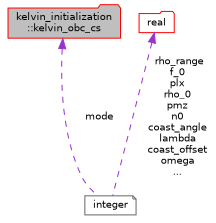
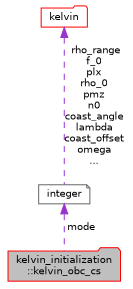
node "real": label "real" -> "kelvin"
edge "integer" -> "kelvin_initialization ::kelvin_obc_cs": reversed
